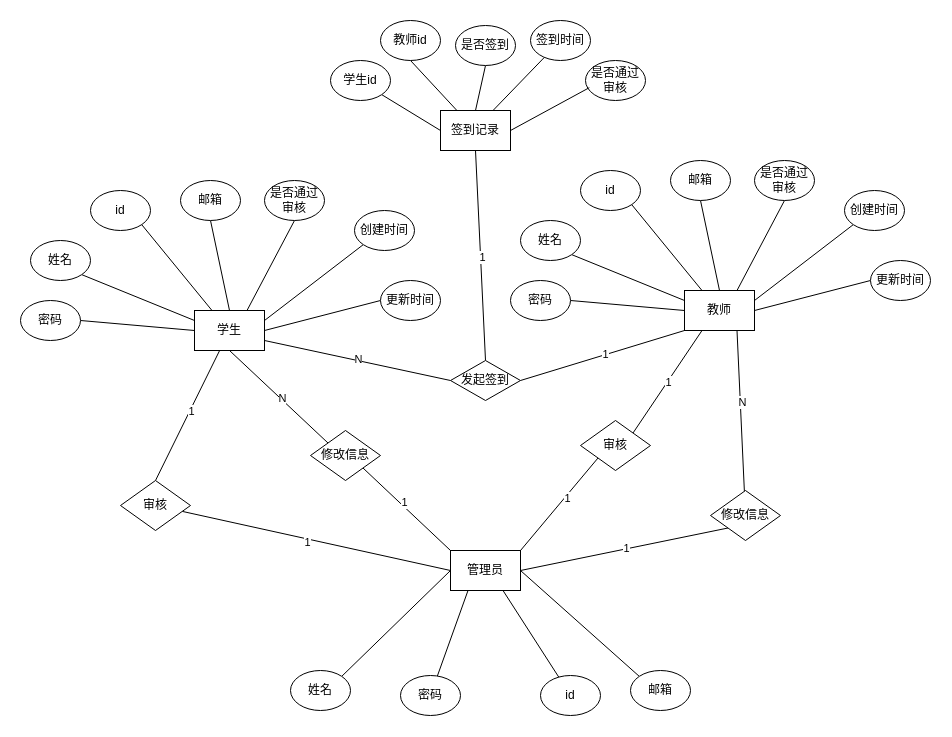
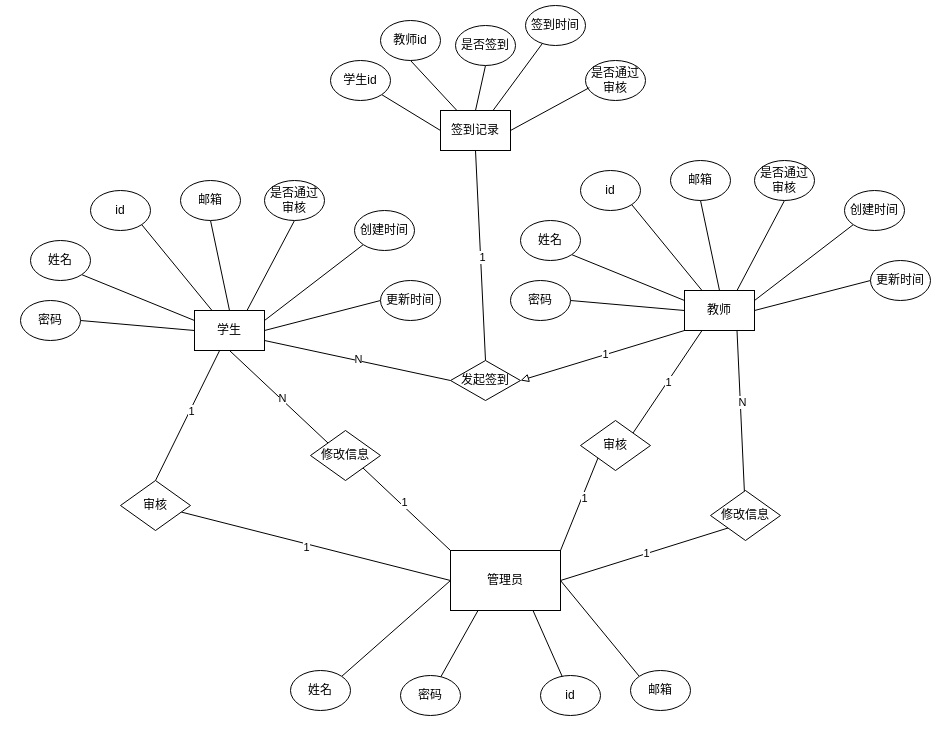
node "签到时间": moved (561, 41) -> (556, 26)
edge "教师" -- "发起签到": arrowhead none -> block
node "管理员": size 70x40 -> 110x60
